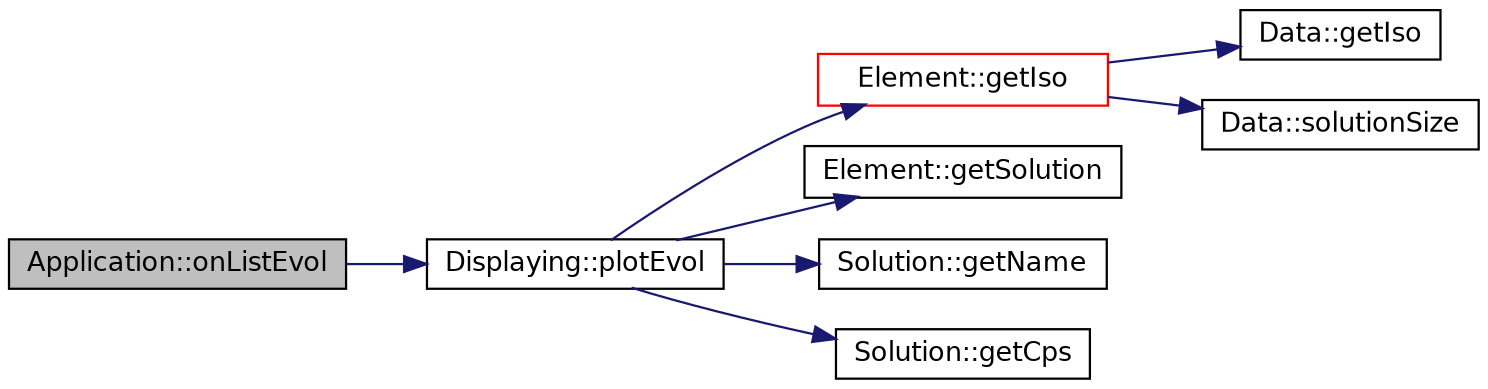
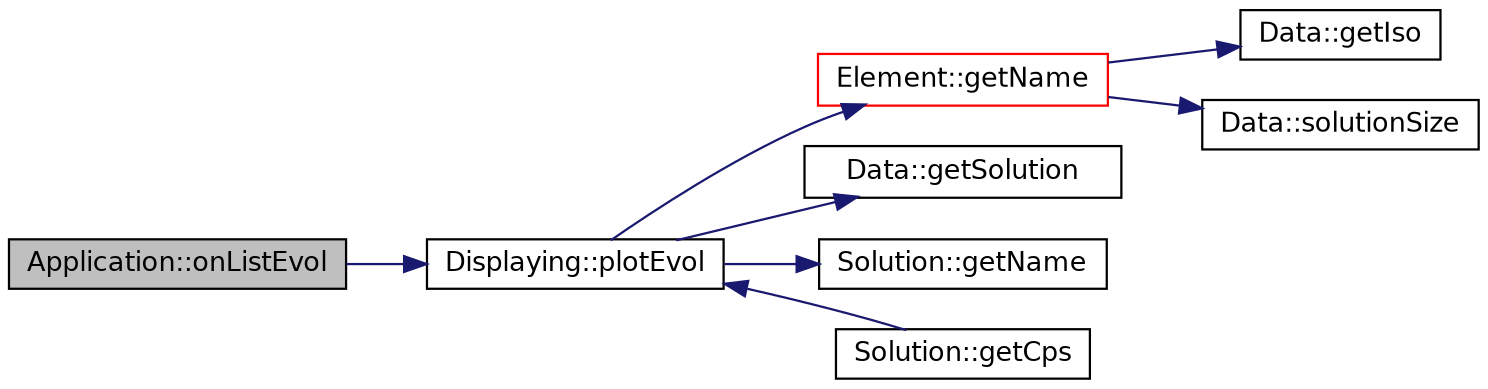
node "Element::getIso": label "Element::getIso" -> "Element::getName"
node "Element::getSolution": label "Element::getSolution" -> "Data::getSolution"
edge "Displaying::plotEvol" -> "Solution::getCps": reversed
